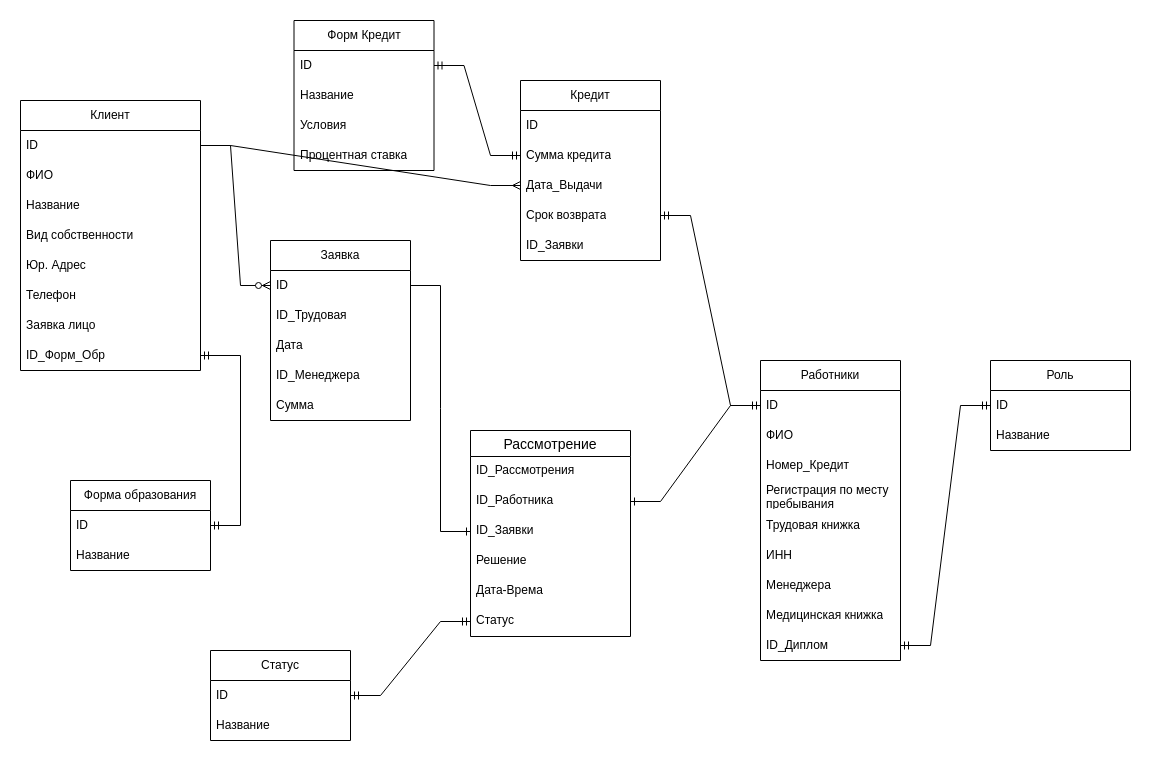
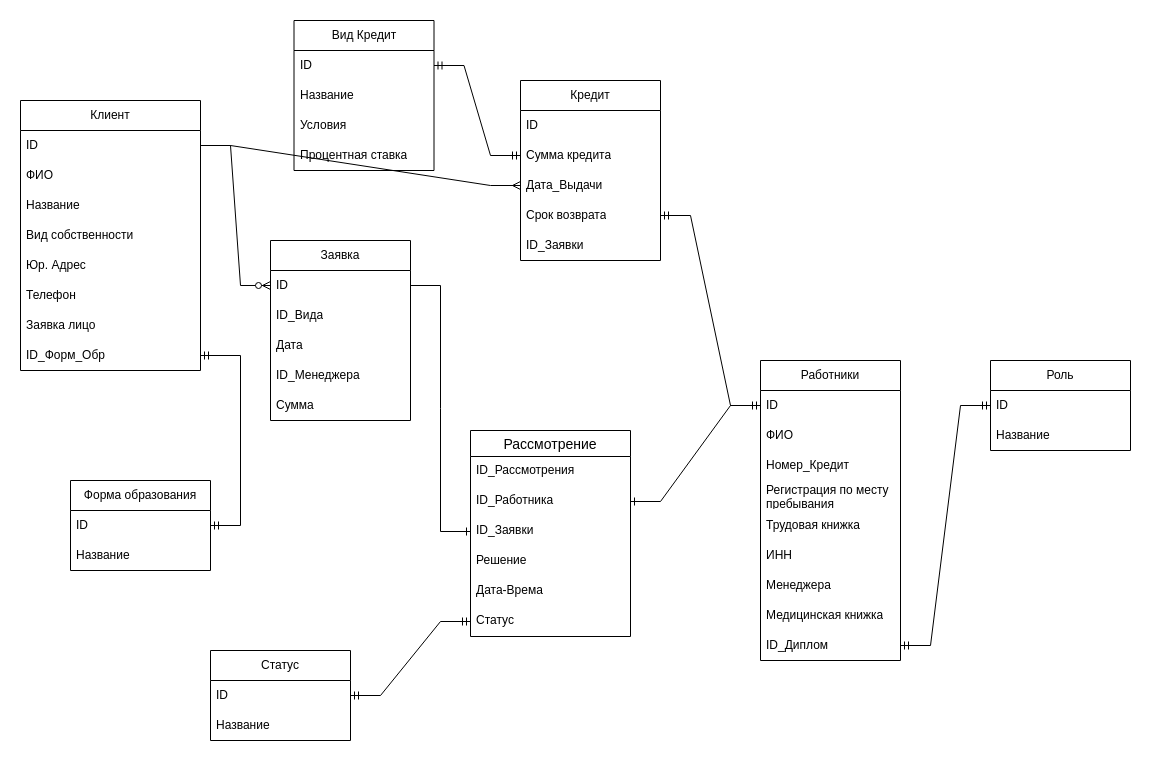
node "Форм Кредит": label "Форм Кредит" -> "Вид Кредит"
node "ID_Трудовая": label "ID_Трудовая" -> "ID_Вида"
